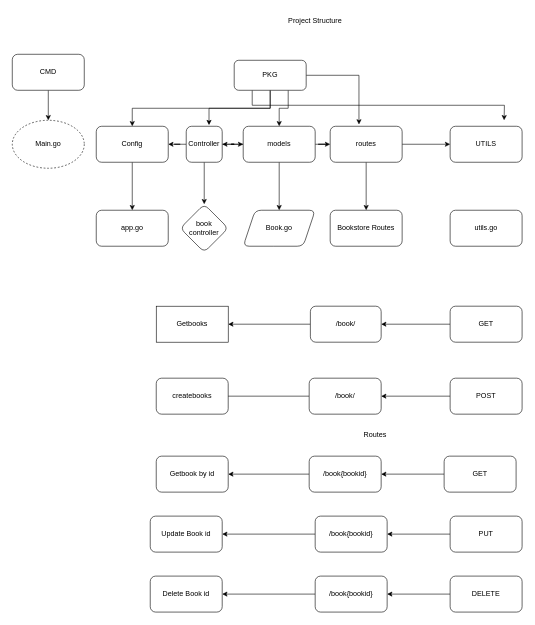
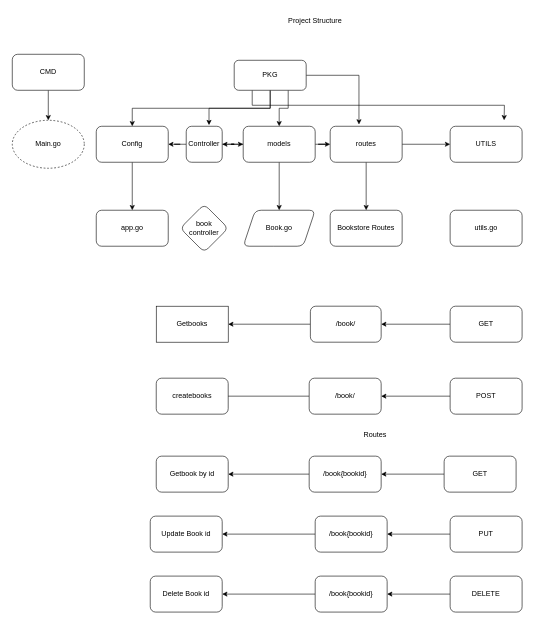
edge "Controller" -> "book controller": removed
